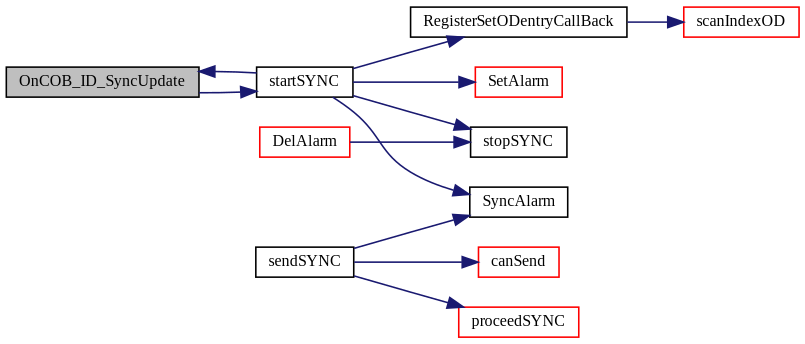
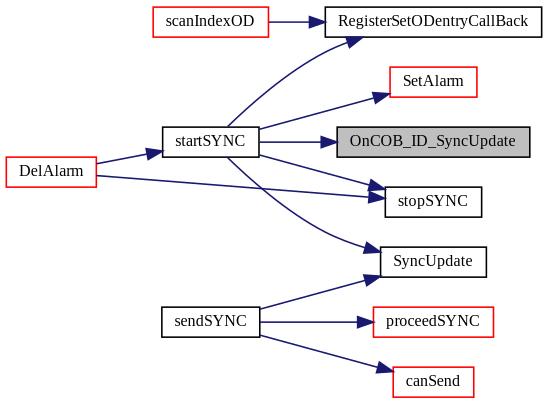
edge "RegisterSetODentryCallBack" -> "scanIndexOD": reversed
edge "OnCOB_ID_SyncUpdate" -> "startSYNC": now "DelAlarm" -> "startSYNC"
node "SyncAlarm": label "SyncAlarm" -> "SyncUpdate"
